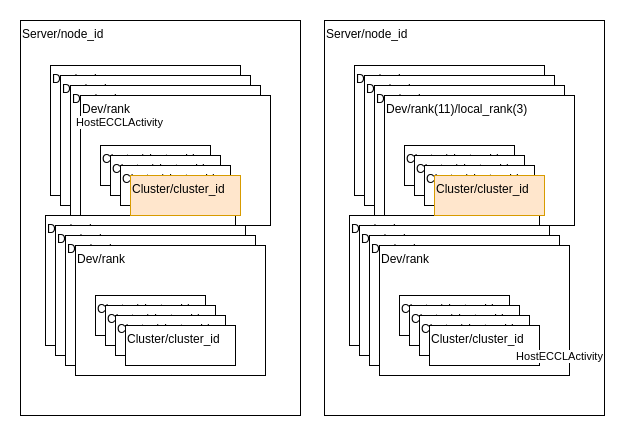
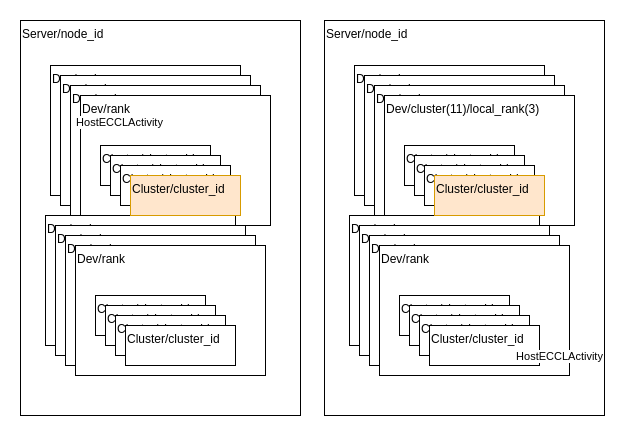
node "Dev/rank(11)/local_rank(3)": label "Dev/rank(11)/local_rank(3)" -> "Dev/cluster(11)/local_rank(3)"
